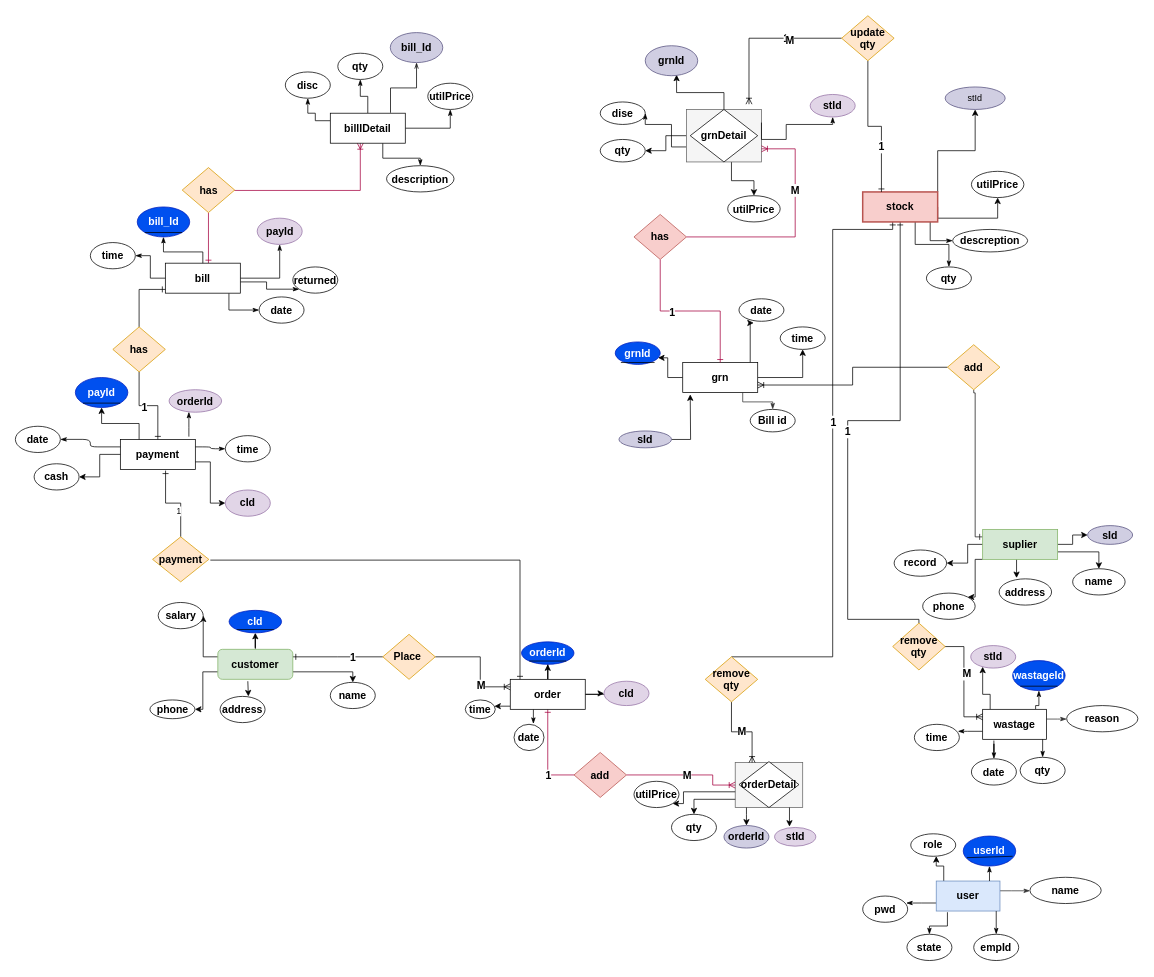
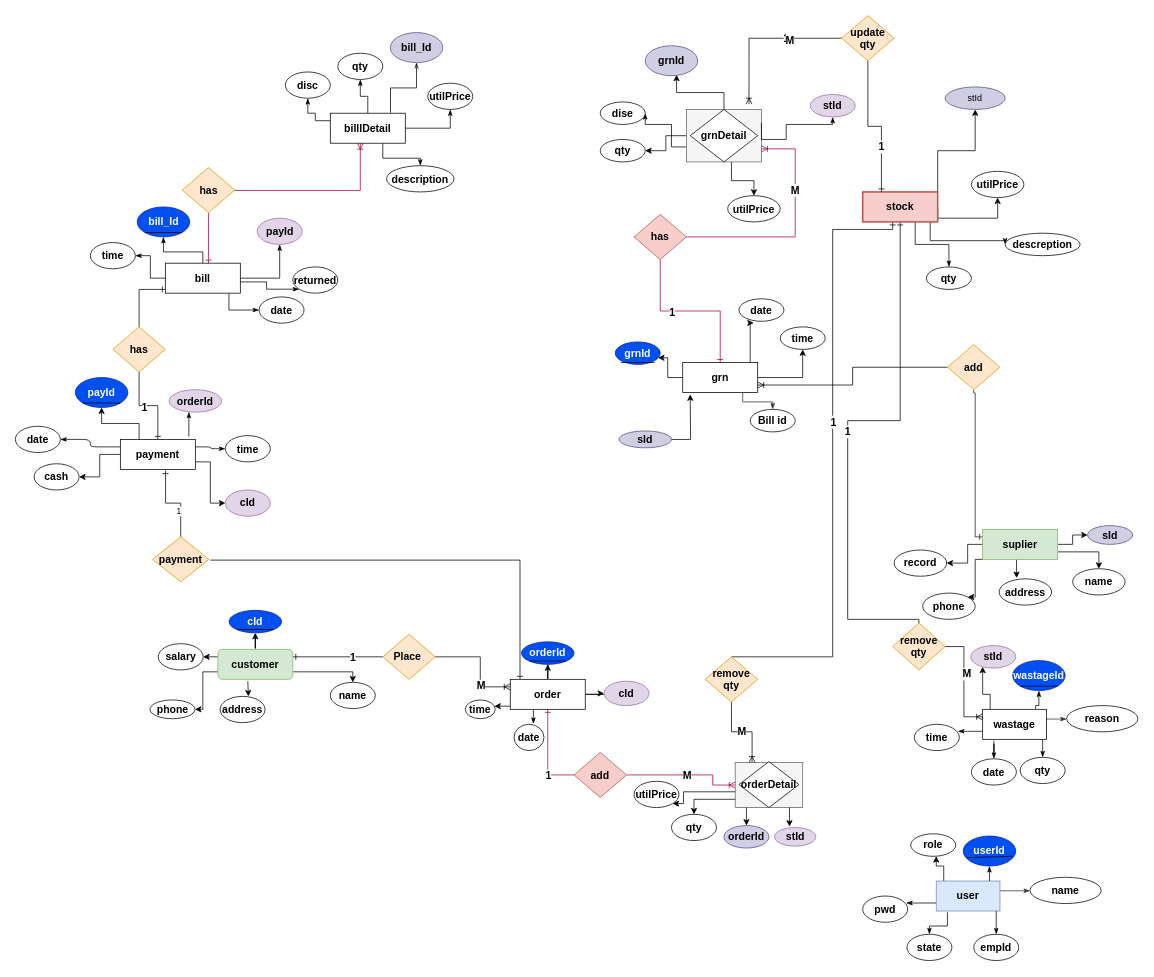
node "descreption": moved (990, 240) -> (1043, 244)
node "salary": moved (181, 615) -> (181, 657)
